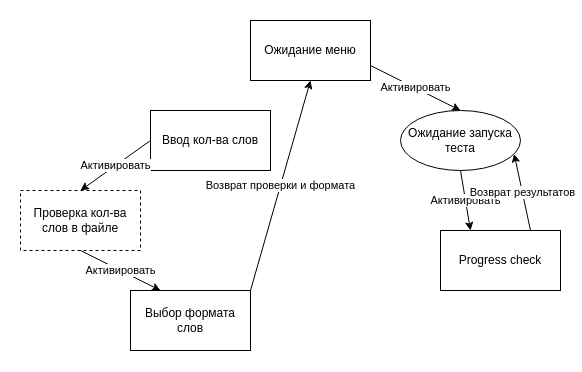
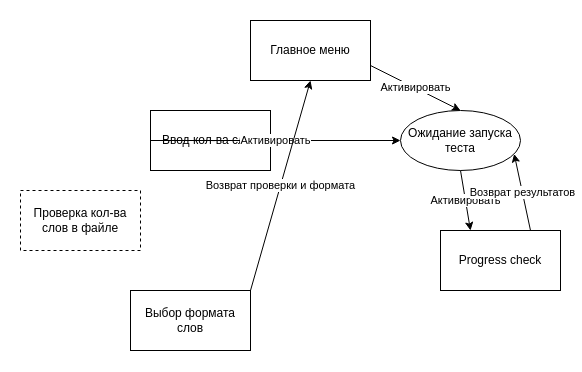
node "Ожидание меню": label "Ожидание меню" -> "Главное меню"
edge "Ввод кол-ва слов" -> "Проверка кол-ва слов в файле": now "Ввод кол-ва слов" -> "Ожидание запуска теста"
edge "Проверка кол-ва слов в файле" -> "Выбор формата слов": removed, label "Активировать"
